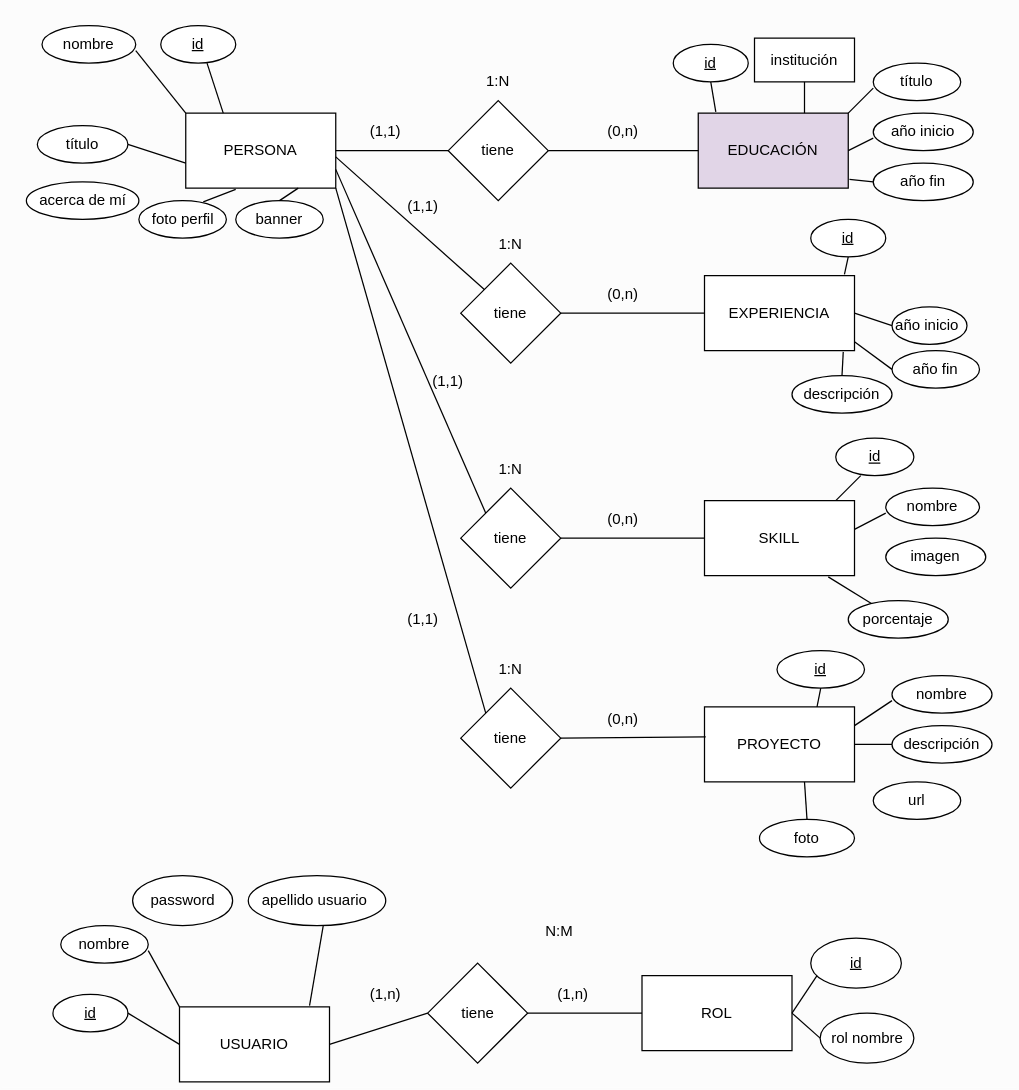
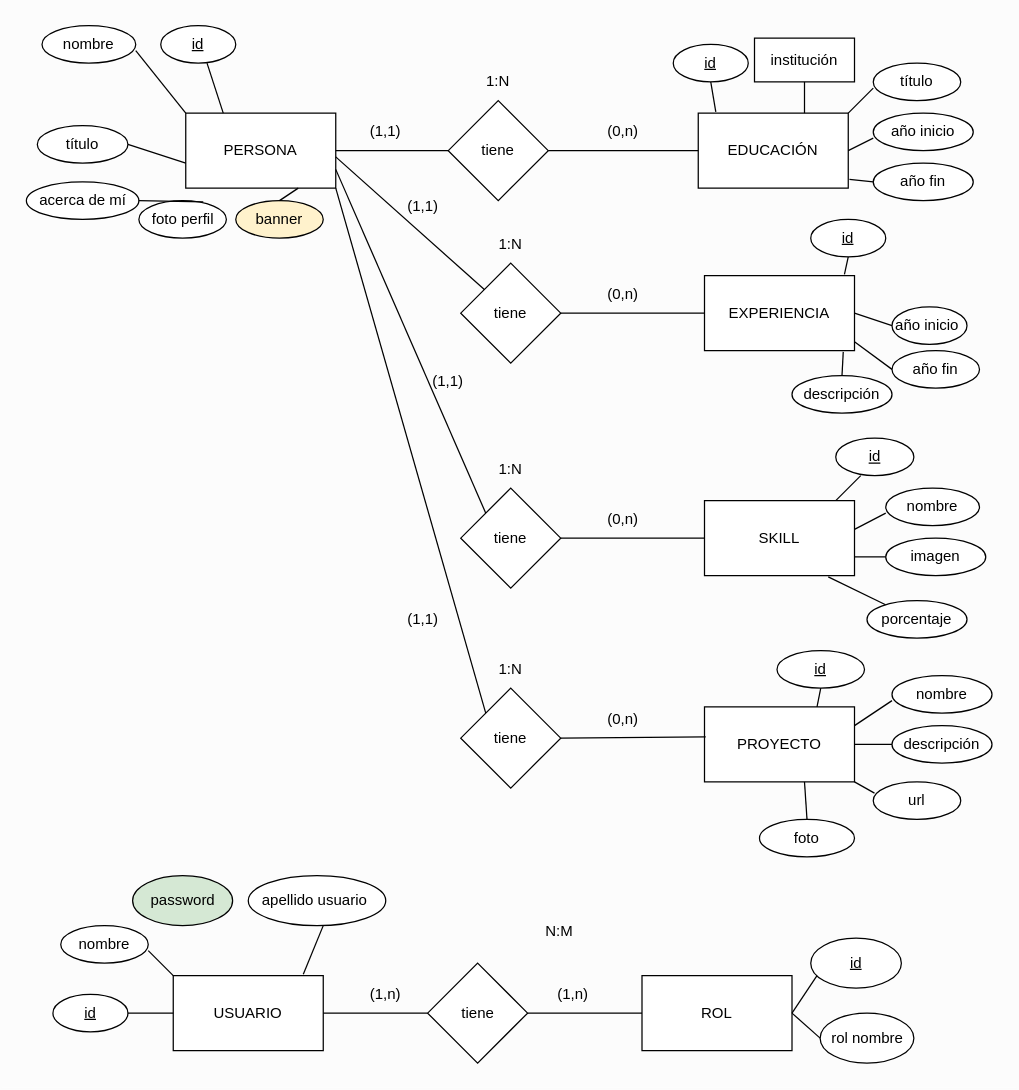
node "EDUCACIÓN": fillcolor #e1d5e7 -> #ffffff
edge "PERSONA" -- "foto perfil": now "acerca de mí" -- "foto perfil"
node "banner": fillcolor #ffffff -> #fff2cc
edge "SKILL" -- "imagen": added
node "porcentaje": moved (898, 619) -> (917, 619)
edge "PROYECTO" -- "url": added
node "password": fillcolor #ffffff -> #d5e8d4
node "USUARIO": moved (254, 1044) -> (248, 1013)
